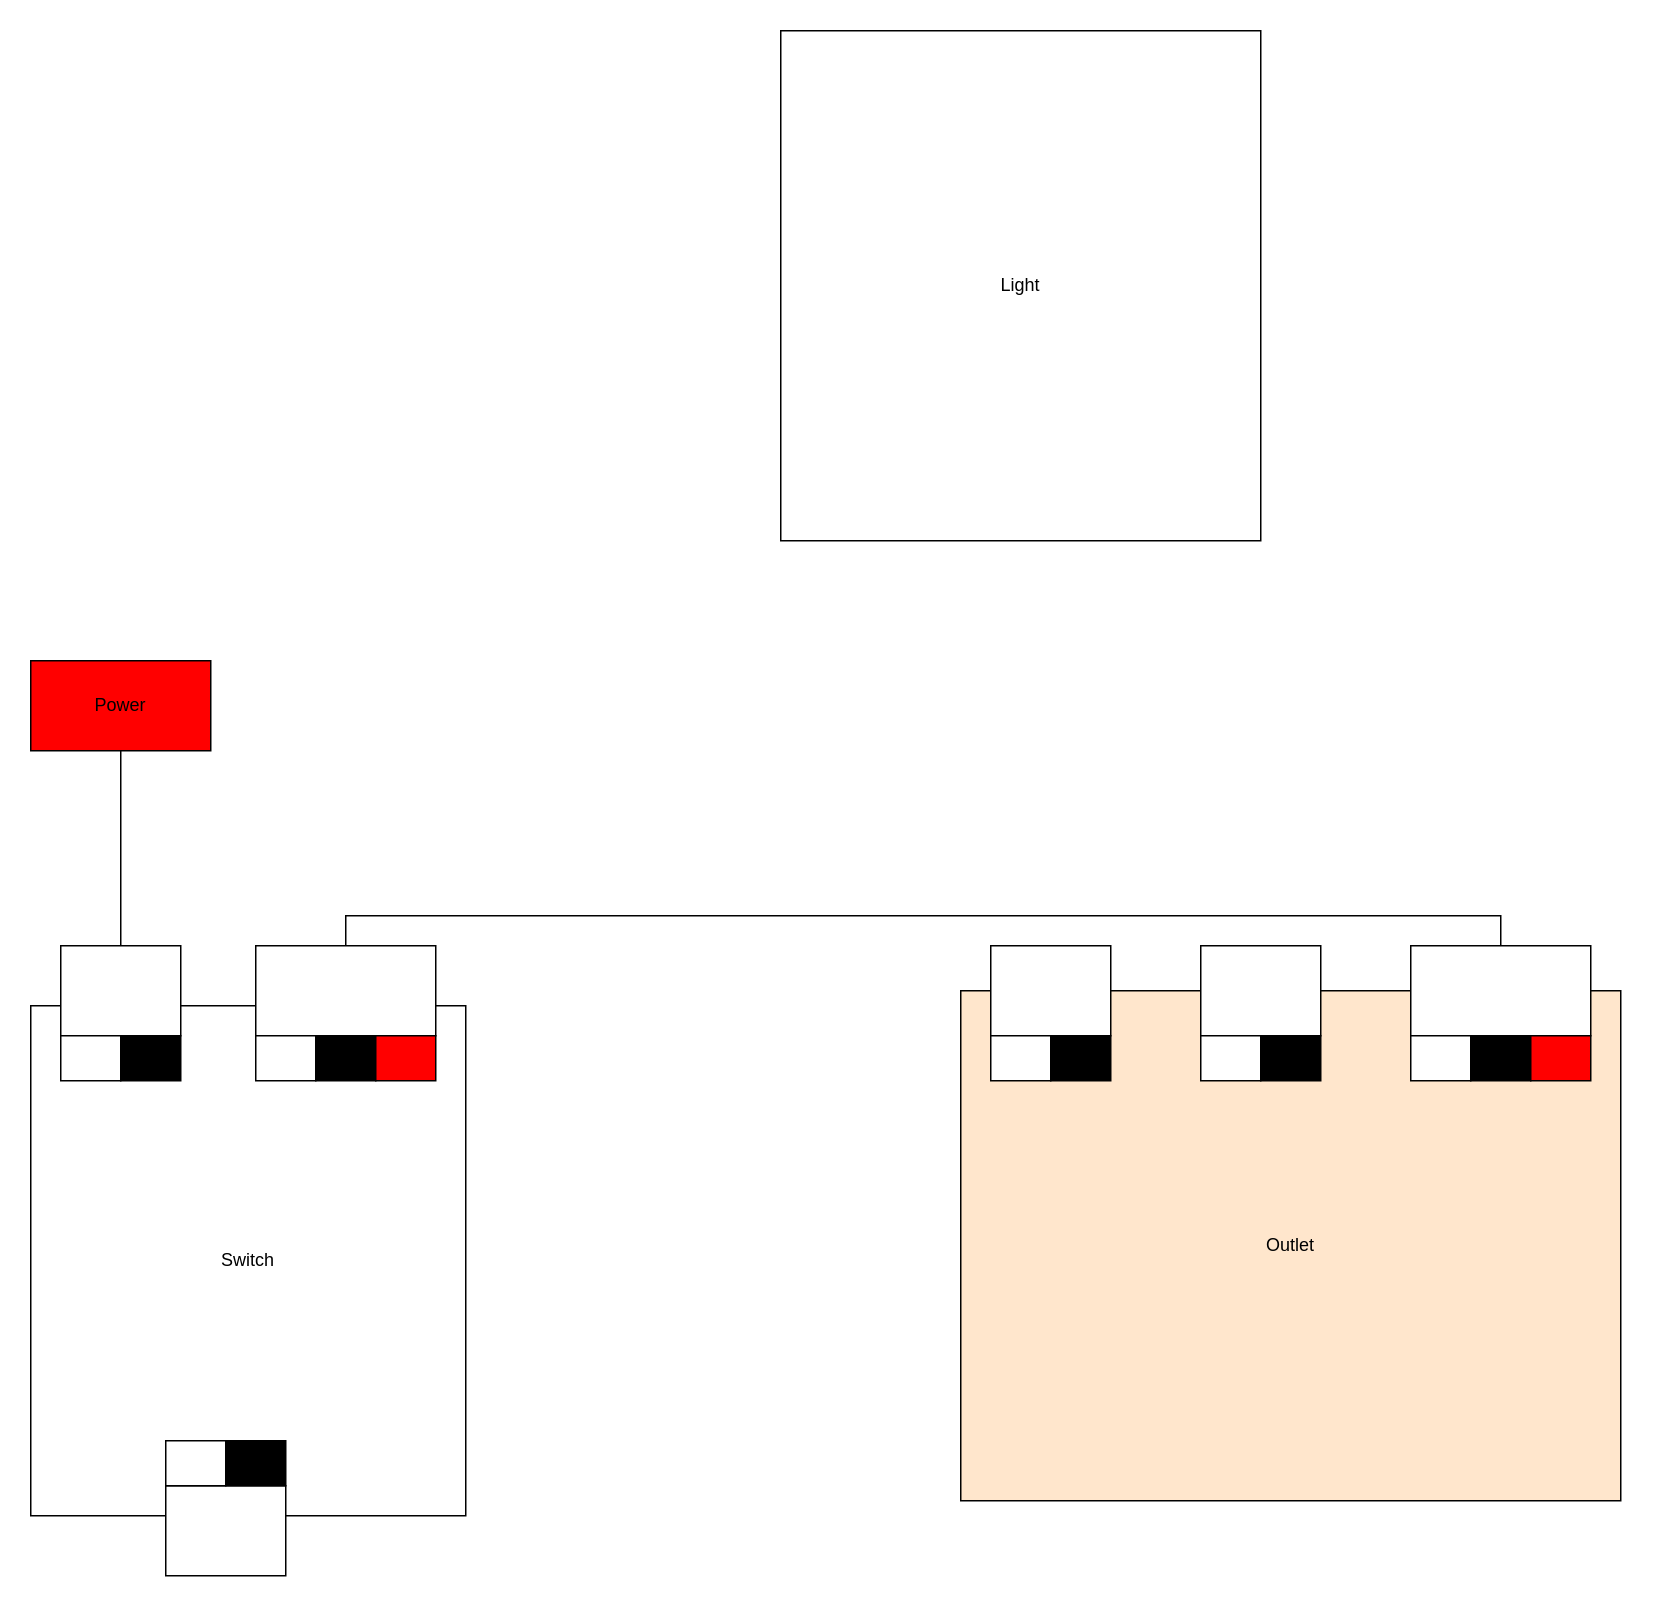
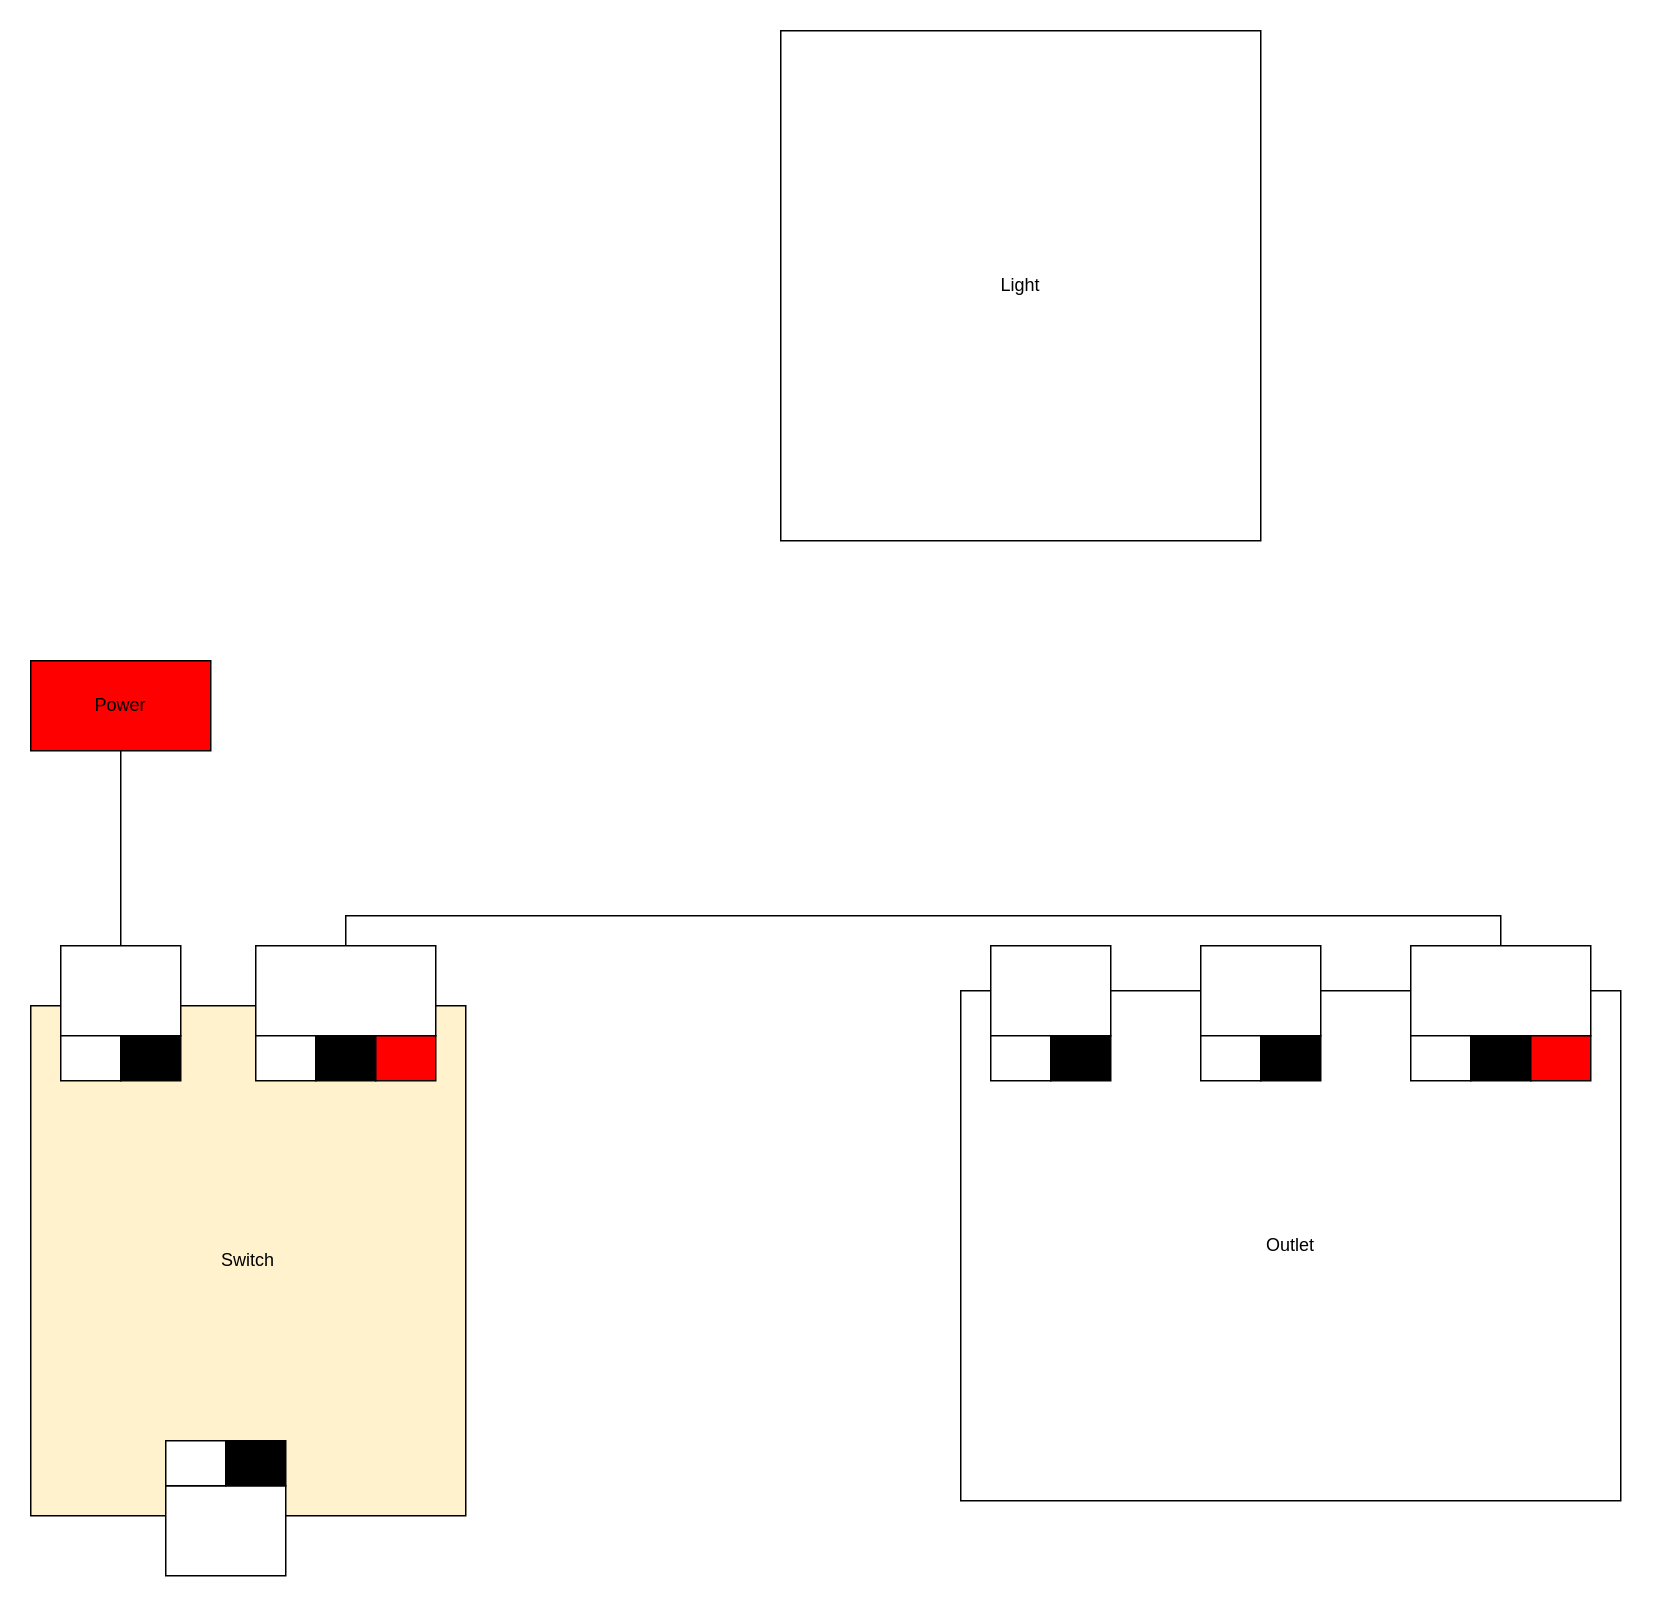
node "Outlet": fillcolor #ffe6cc -> #ffffff
node "Switch": fillcolor #ffffff -> #fff2cc
